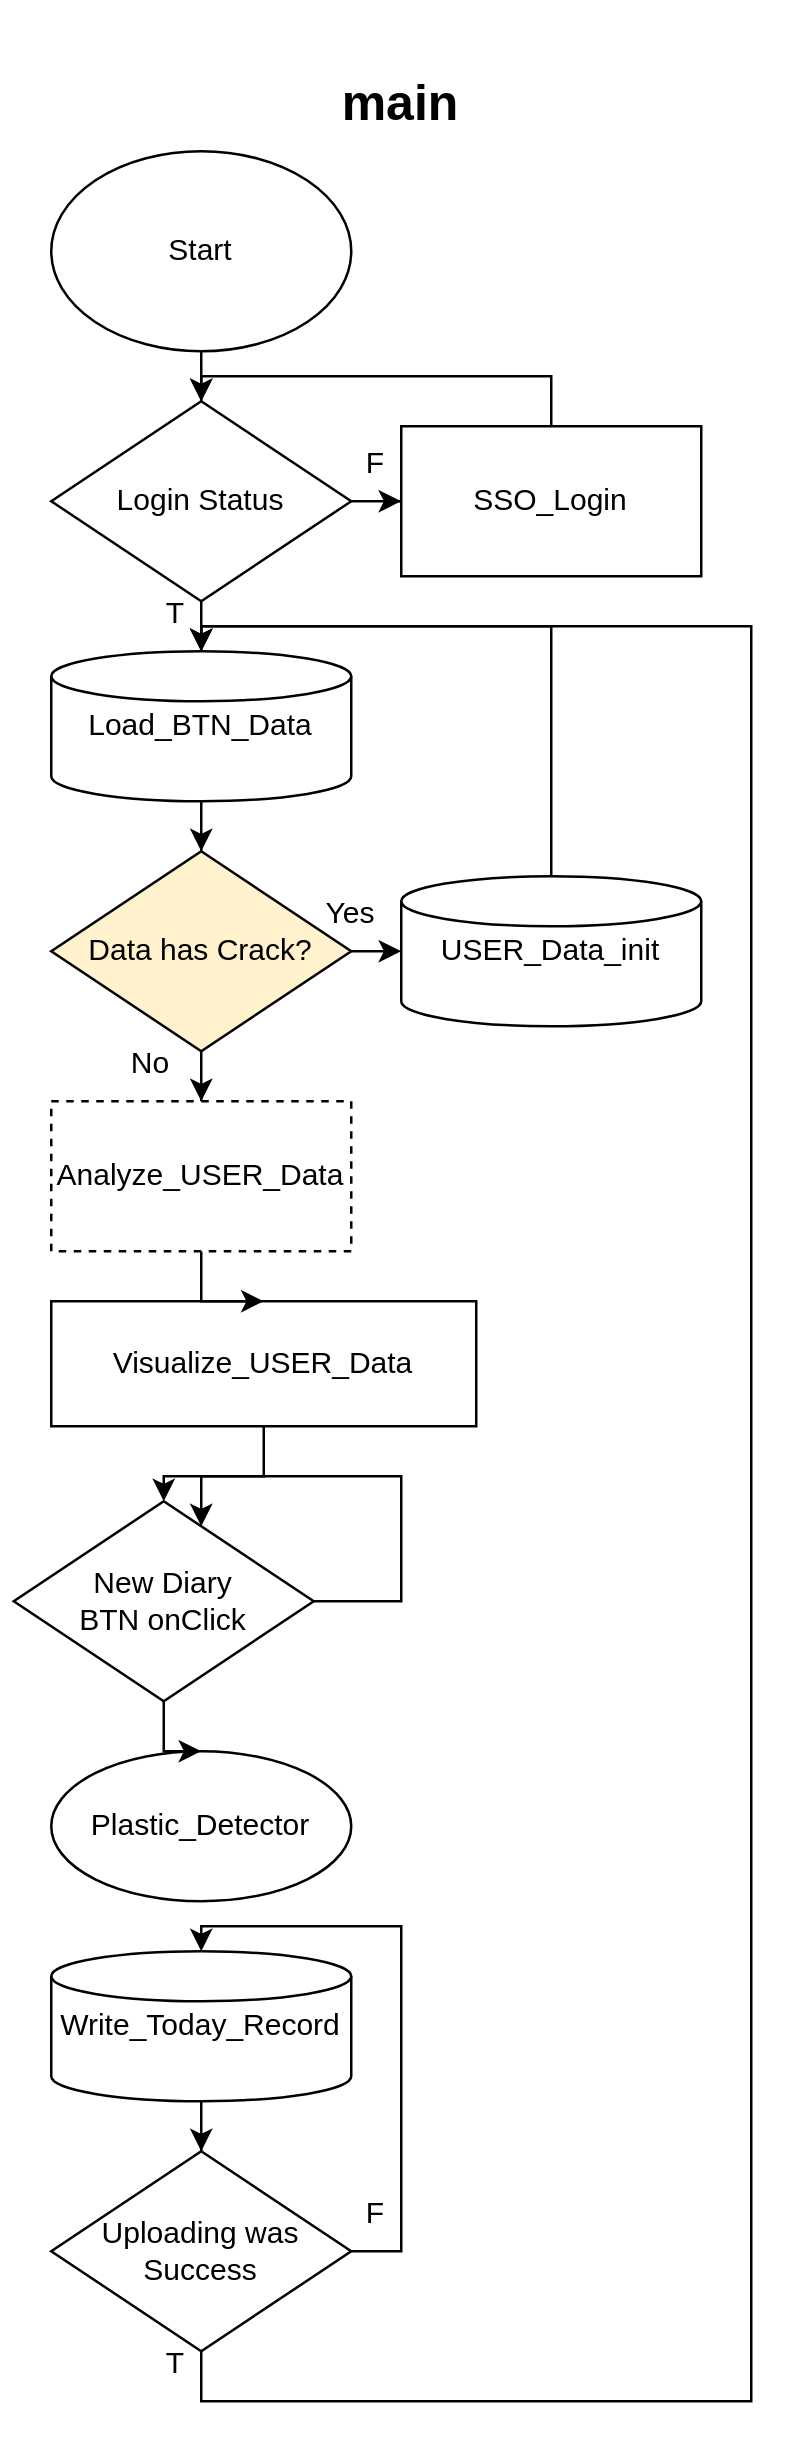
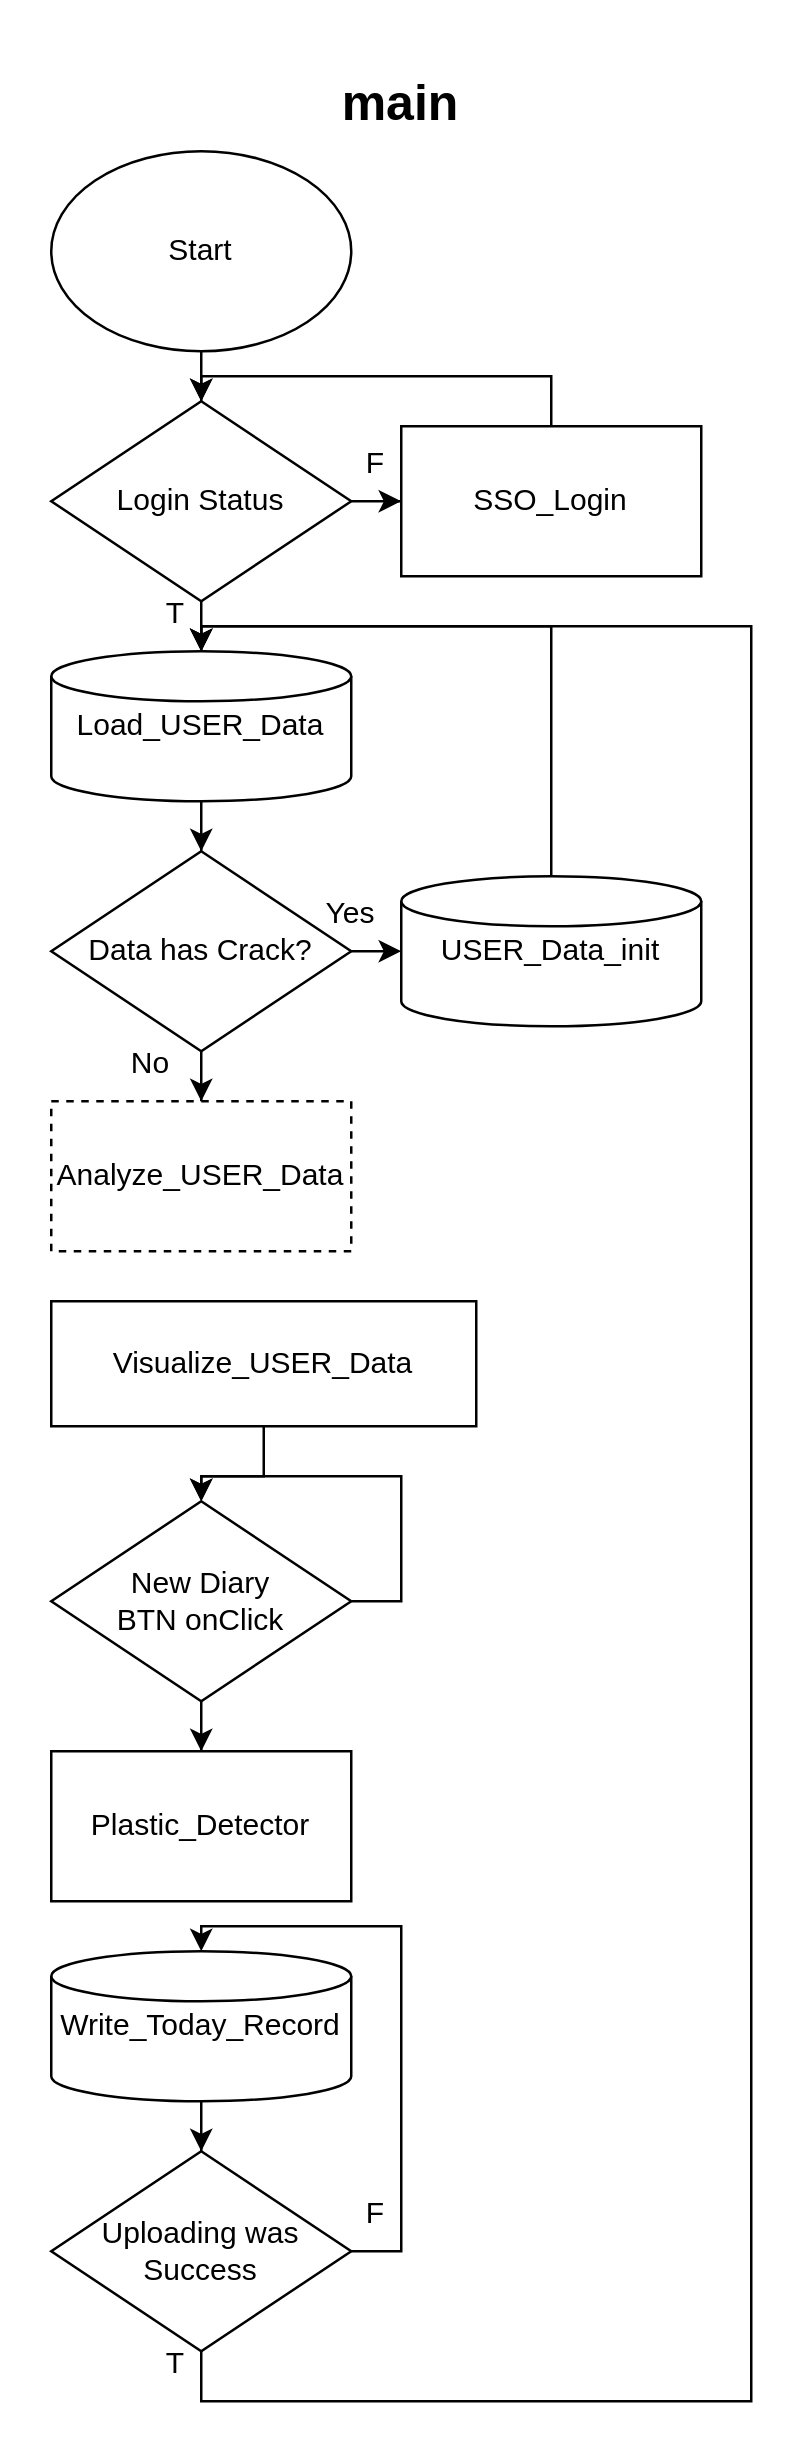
node "Load_BTN_Data": label "Load_BTN_Data" -> "Load_USER_Data"
node "Data has Crack?": fillcolor #fff2cc -> #ffffff
edge "Analyze_USER_Data" -> "Visualize_USER_Data": removed
node "New Diary BTN onClick": moved (164, 1601) -> (201, 1601)
node "Plastic_Detector": shape ellipse -> rectangle
